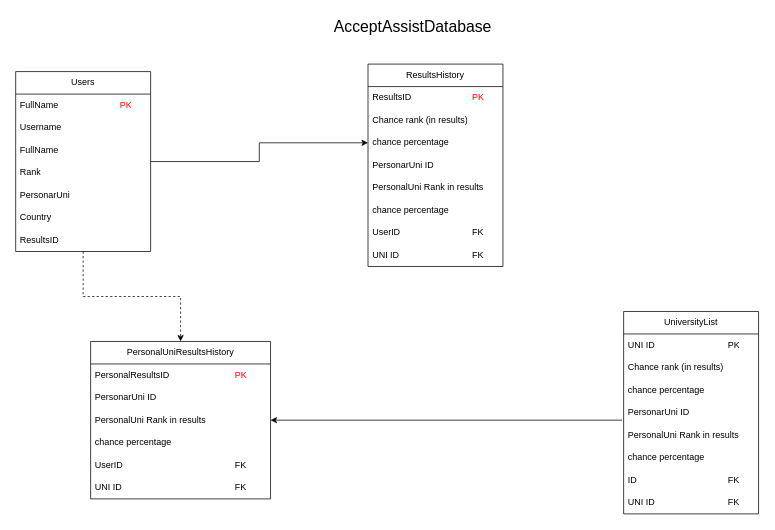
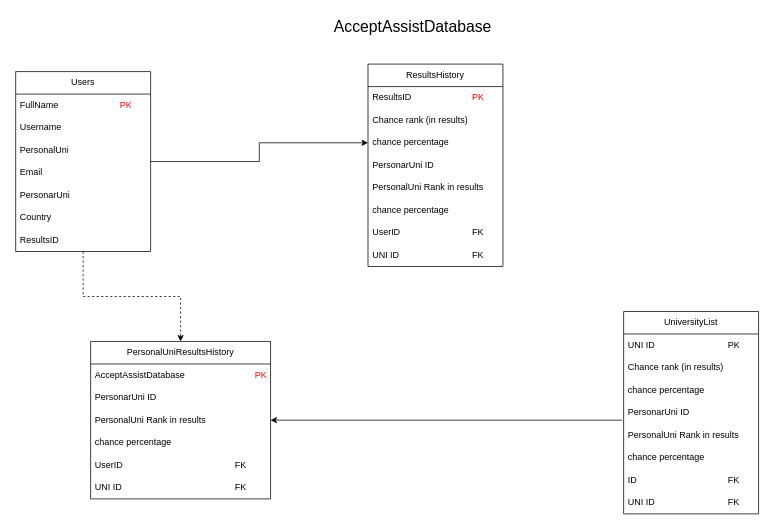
node "FullName": label "FullName" -> "PersonalUni"
node "Rank": label "Rank" -> "Email"
node "PersonalResultsID PK": label "PersonalResultsID PK" -> "AcceptAssistDatabase PK"
